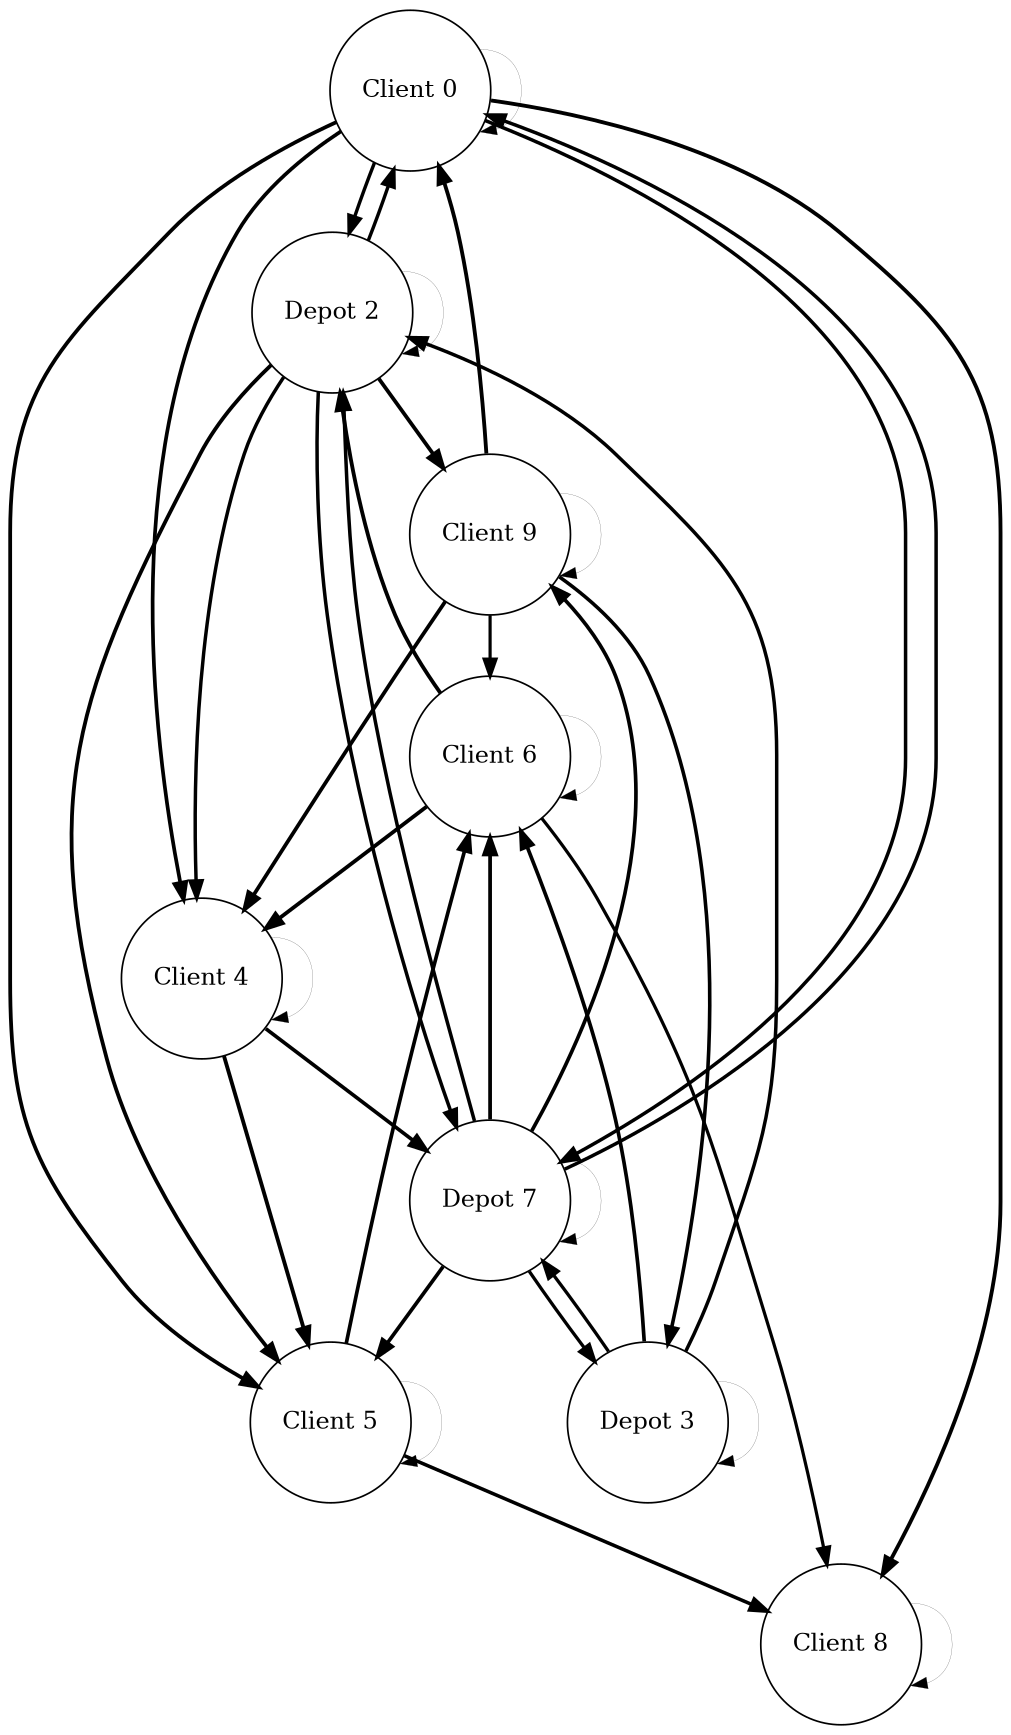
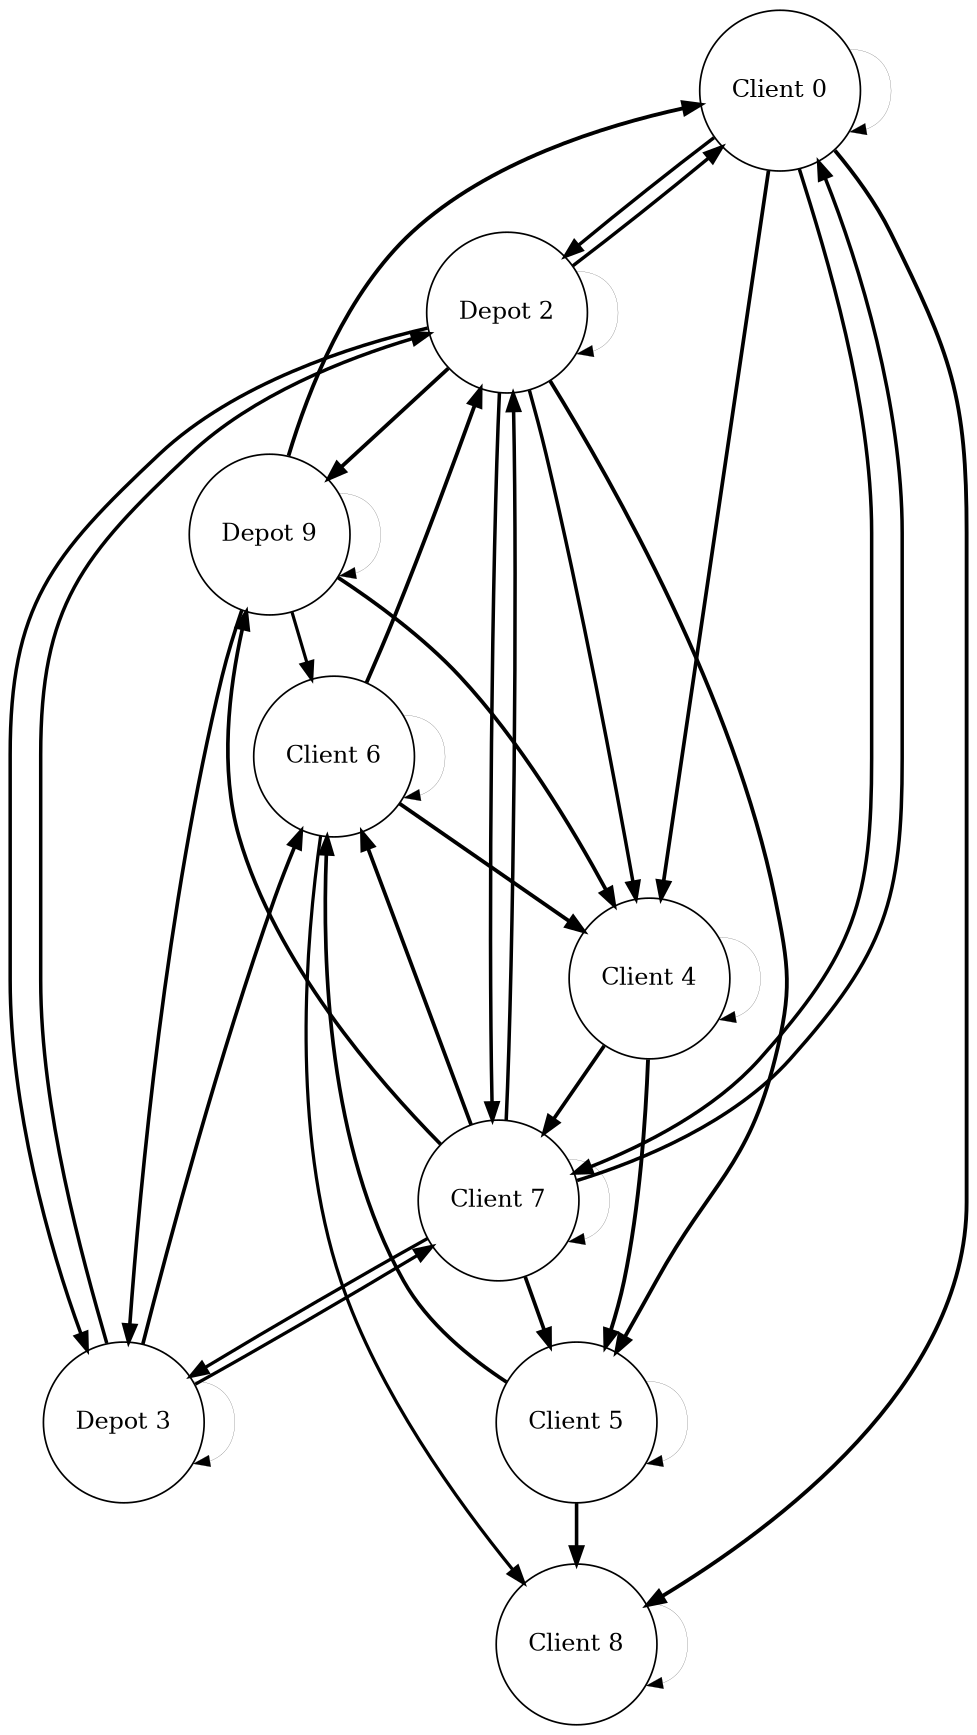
node "Client 9": label "Client 9" -> "Depot 9"
edge "Client 0" -> "Client 5": removed
edge "Depot 2" -> "Depot 3": added
node "Depot 7": label "Depot 7" -> "Client 7"
